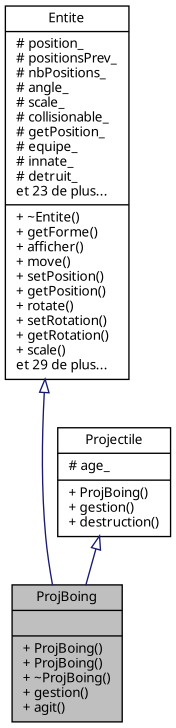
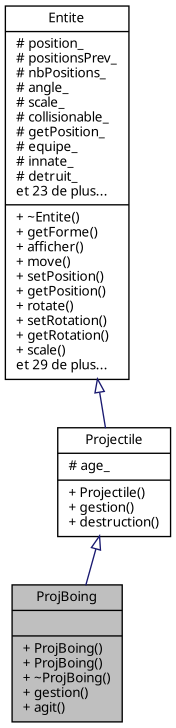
edge "ProjBoing" -> "Entite": now "Projectile" -> "Entite"
node "Projectile": text "+ ProjBoing()" -> "+ Projectile()"
